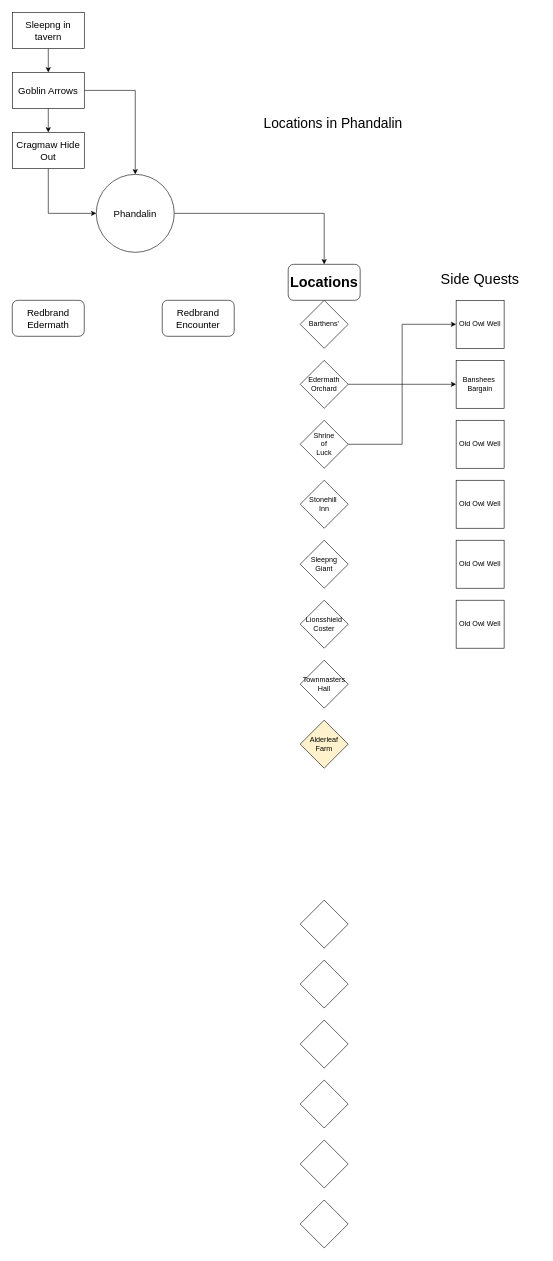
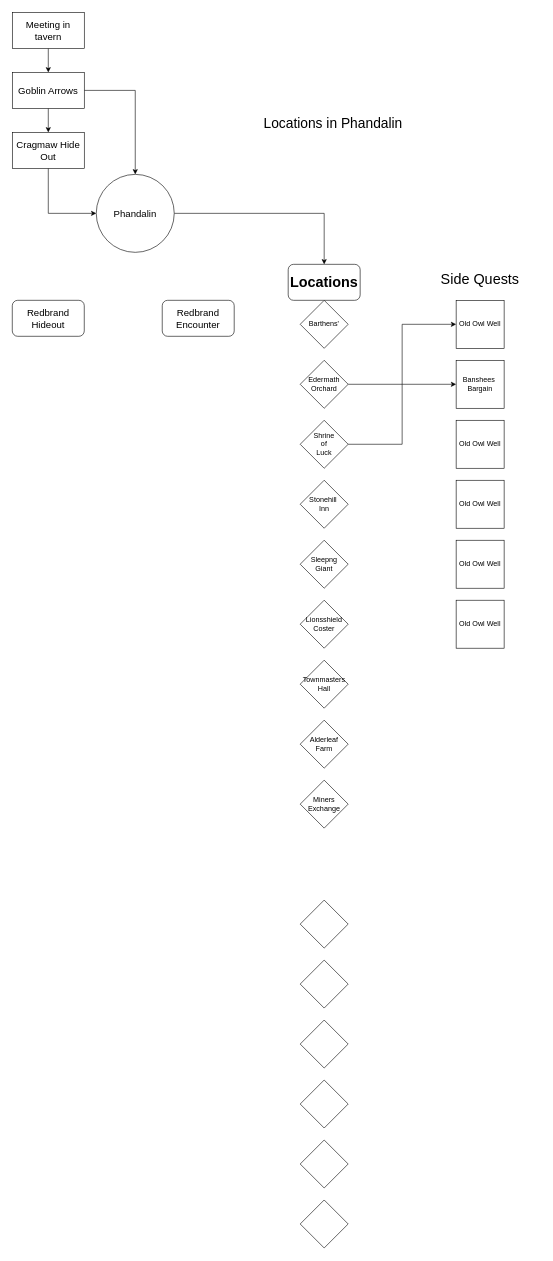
node "Sleepng in tavern": label "Sleepng in tavern" -> "Meeting in tavern"
node "Redbrand Edermath": label "Redbrand Edermath" -> "Redbrand Hideout"
node "Alderleaf Farm": fillcolor #fff2cc -> #ffffff
node "Miners Exchange": added
